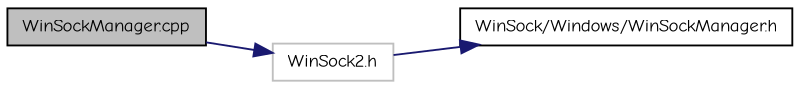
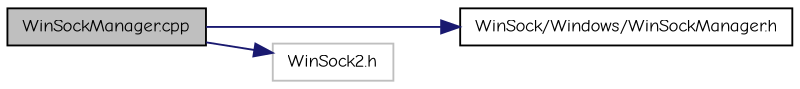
edge "WinSock2.h" -> "WinSock/Windows/WinSockManager.h": now "WinSockManager.cpp" -> "WinSock/Windows/WinSockManager.h"
